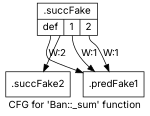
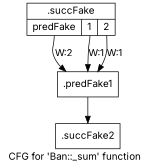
node ".succFake": text "def" -> "predFake"
edge ".succFake" -> ".succFake2": now ".predFake1" -> ".succFake2"
